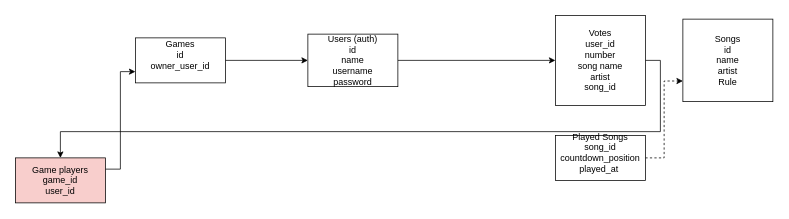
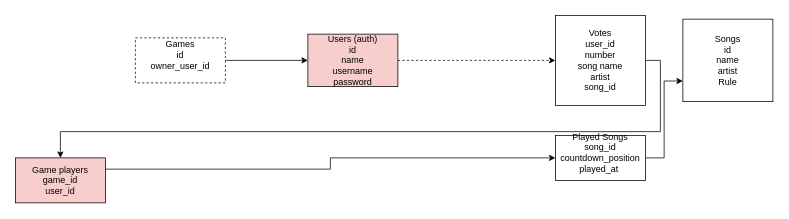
node "Games id owner_user_id": style solid -> dashed
node "Users (auth) id name username password": fillcolor #ffffff -> #f8cecc
edge "Users (auth) id name username password" -> "Votes user_id number song name artist song_id": style solid -> dashed
edge "Game players game_id user_id" -> "Games id owner_user_id": now "Game players game_id user_id" -> "Played Songs song_id countdown_position played_at"
edge "Played Songs song_id countdown_position played_at" -> "Songs id name artist Rule": style dashed -> solid
